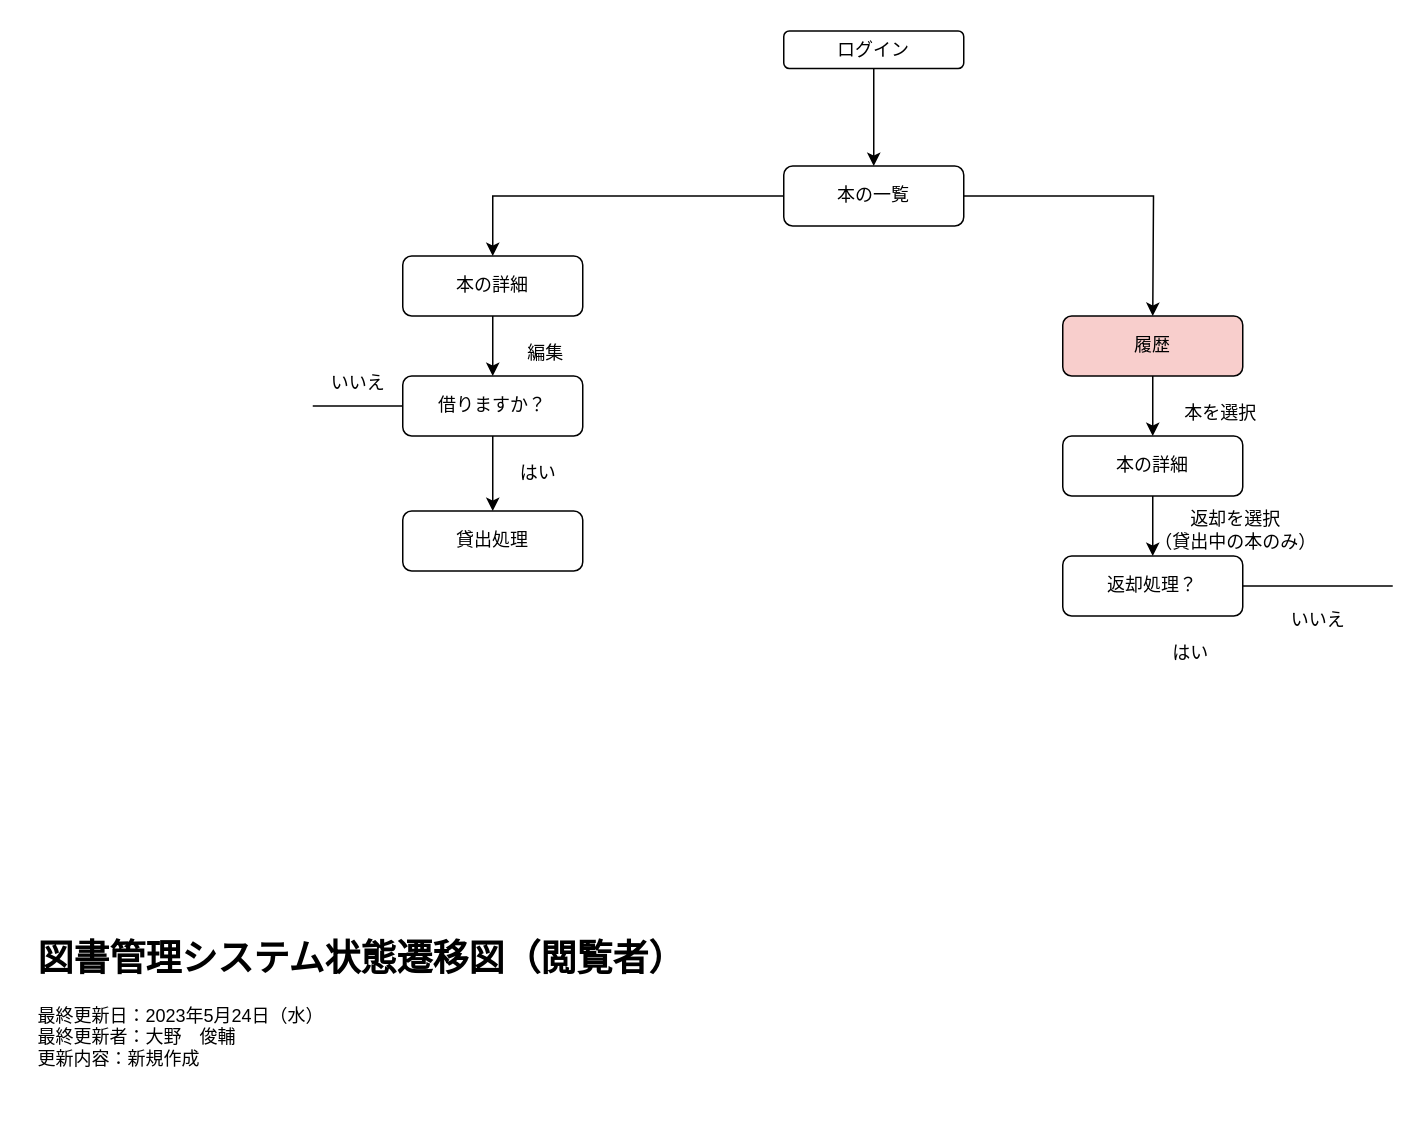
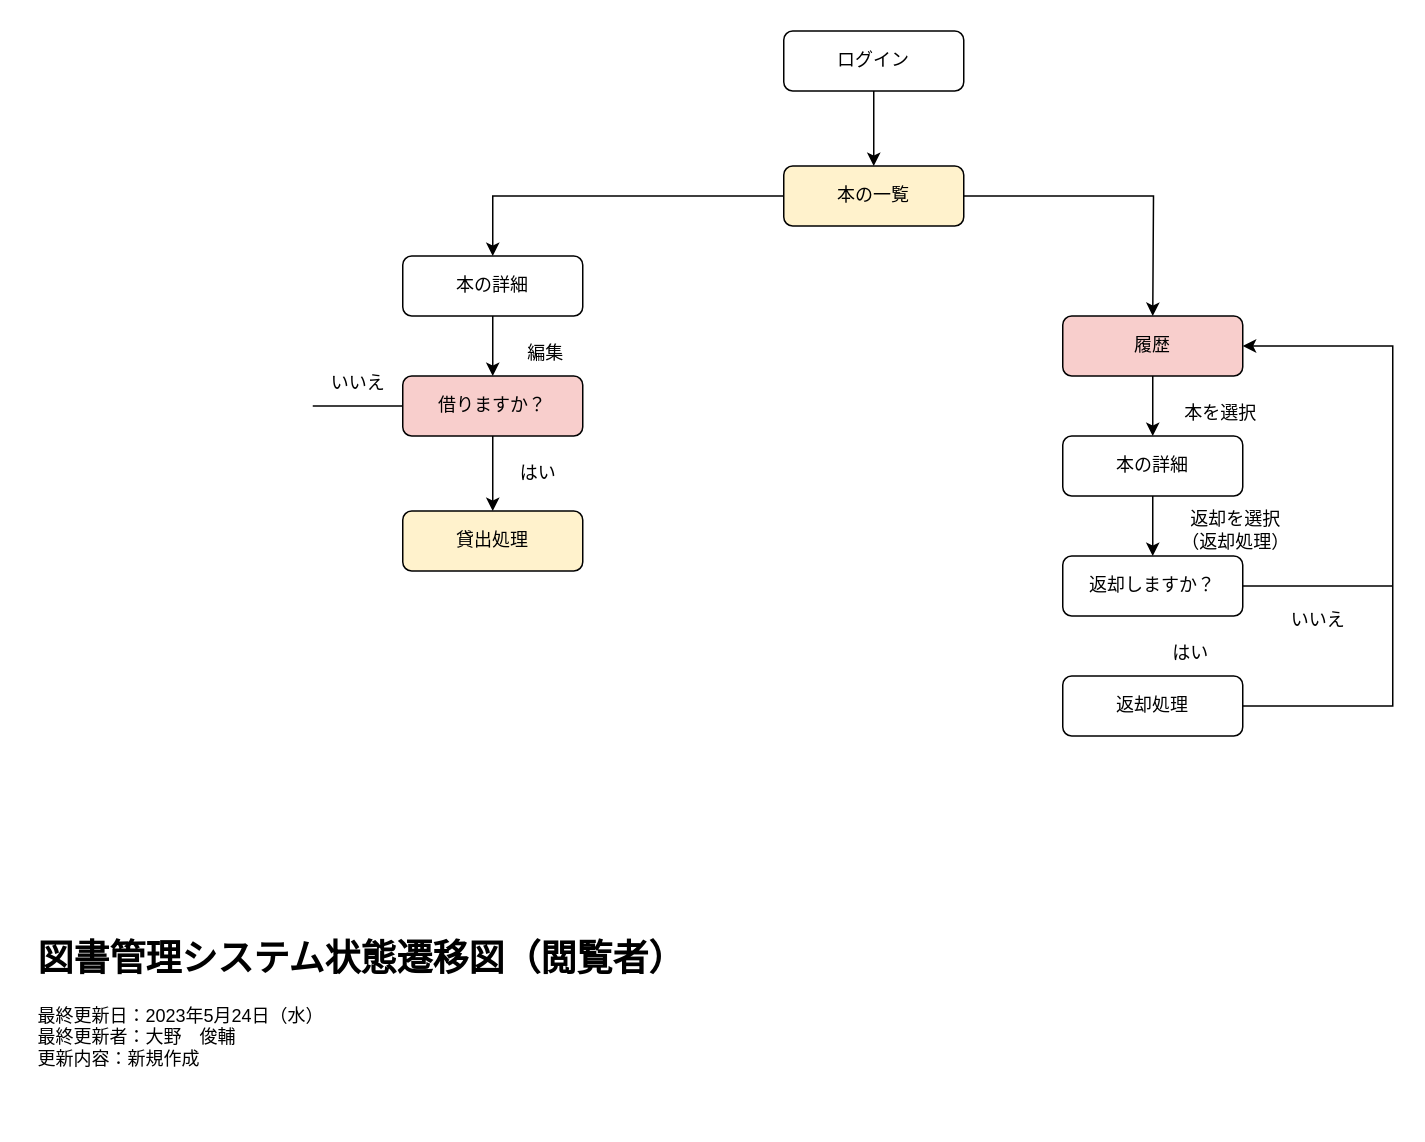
node "ログイン": size 180x38 -> 180x60
node "本の一覧": fillcolor #ffffff -> #fff2cc
node "借りますか？": fillcolor #ffffff -> #f8cecc
node "返却を選択 （貸出中の本のみ）": label "返却を選択 （貸出中の本のみ）" -> "返却を選択 （返却処理）"
edge "返却処理" -> "履歴": added
node "貸出処理": fillcolor #ffffff -> #fff2cc
node "返却処理？": label "返却処理？" -> "返却しますか？"
node "返却処理": added
